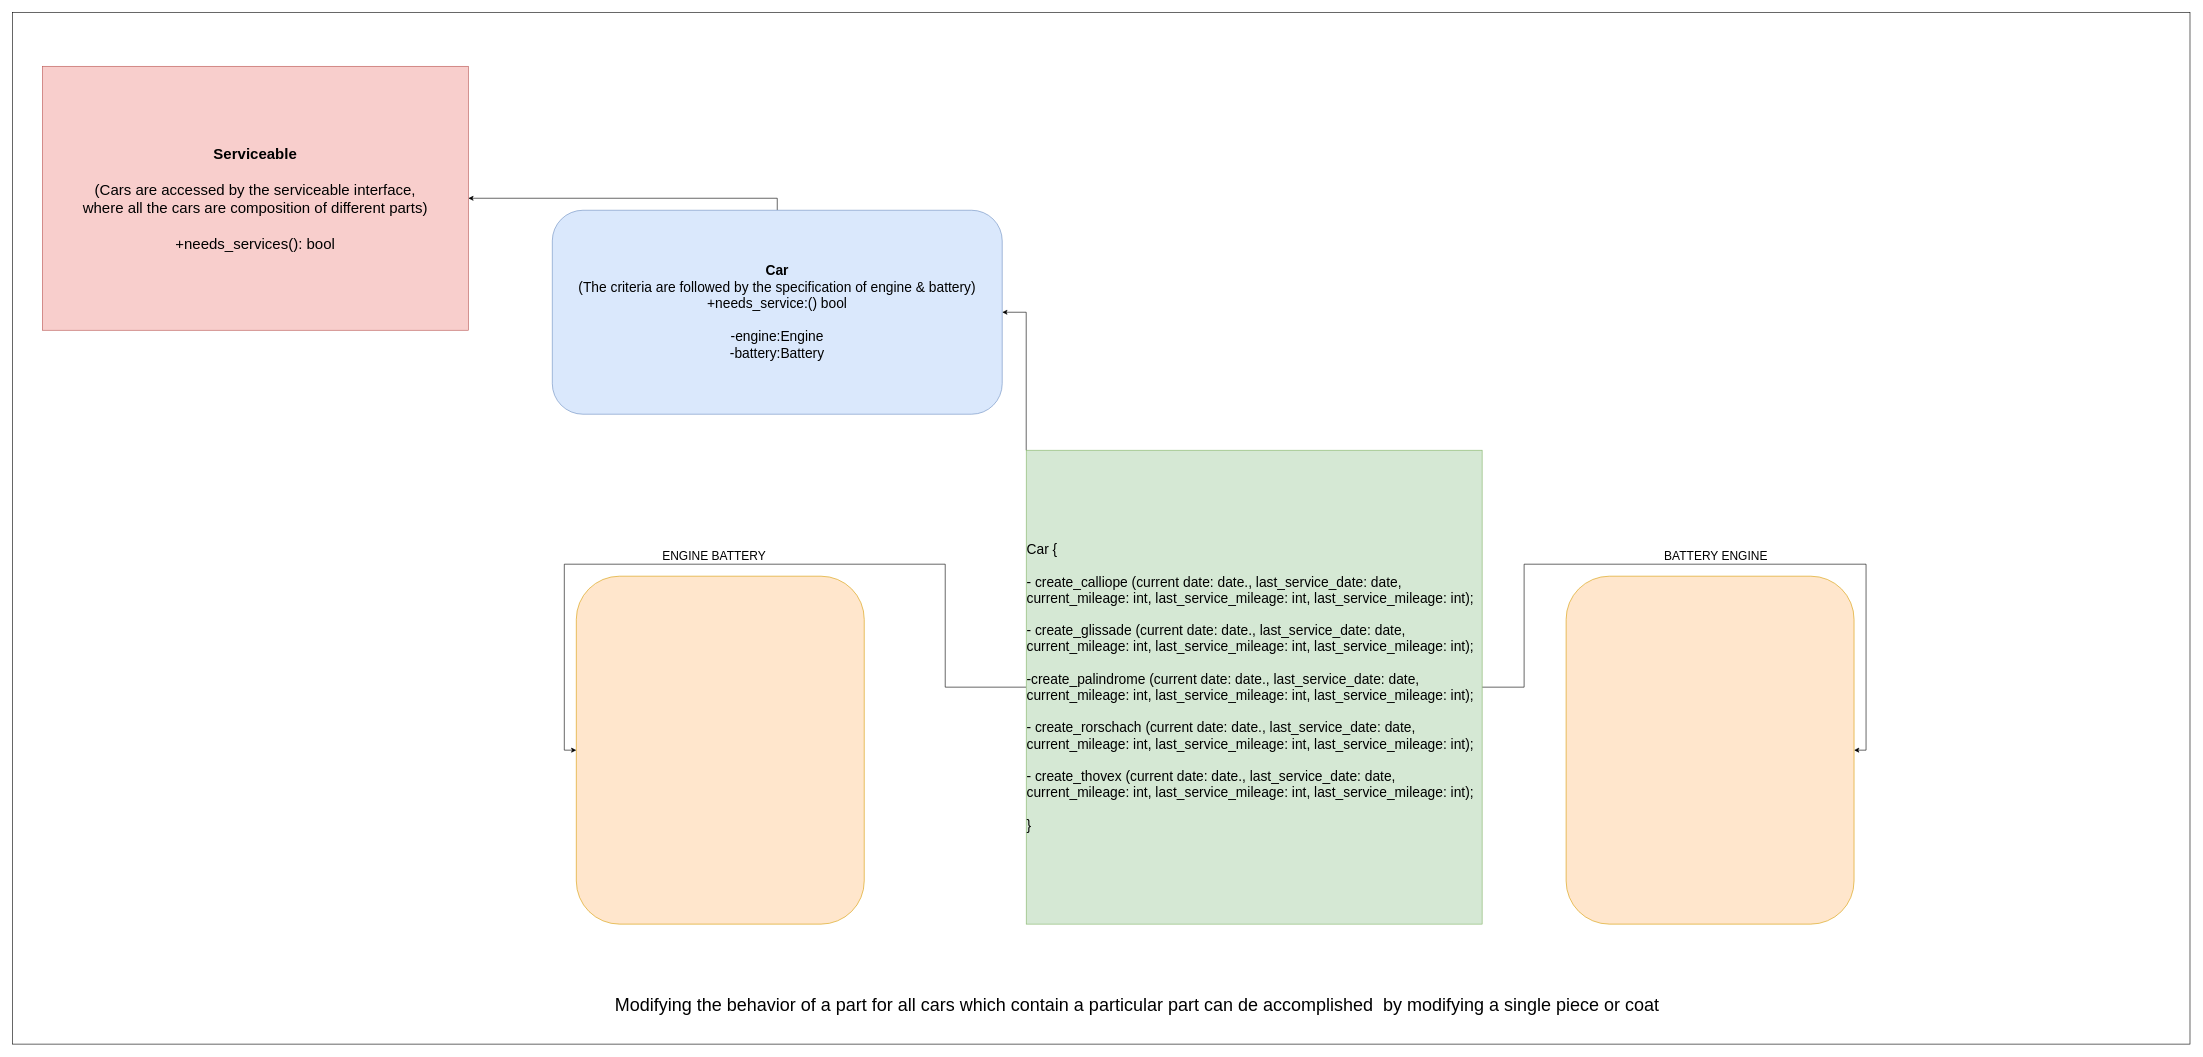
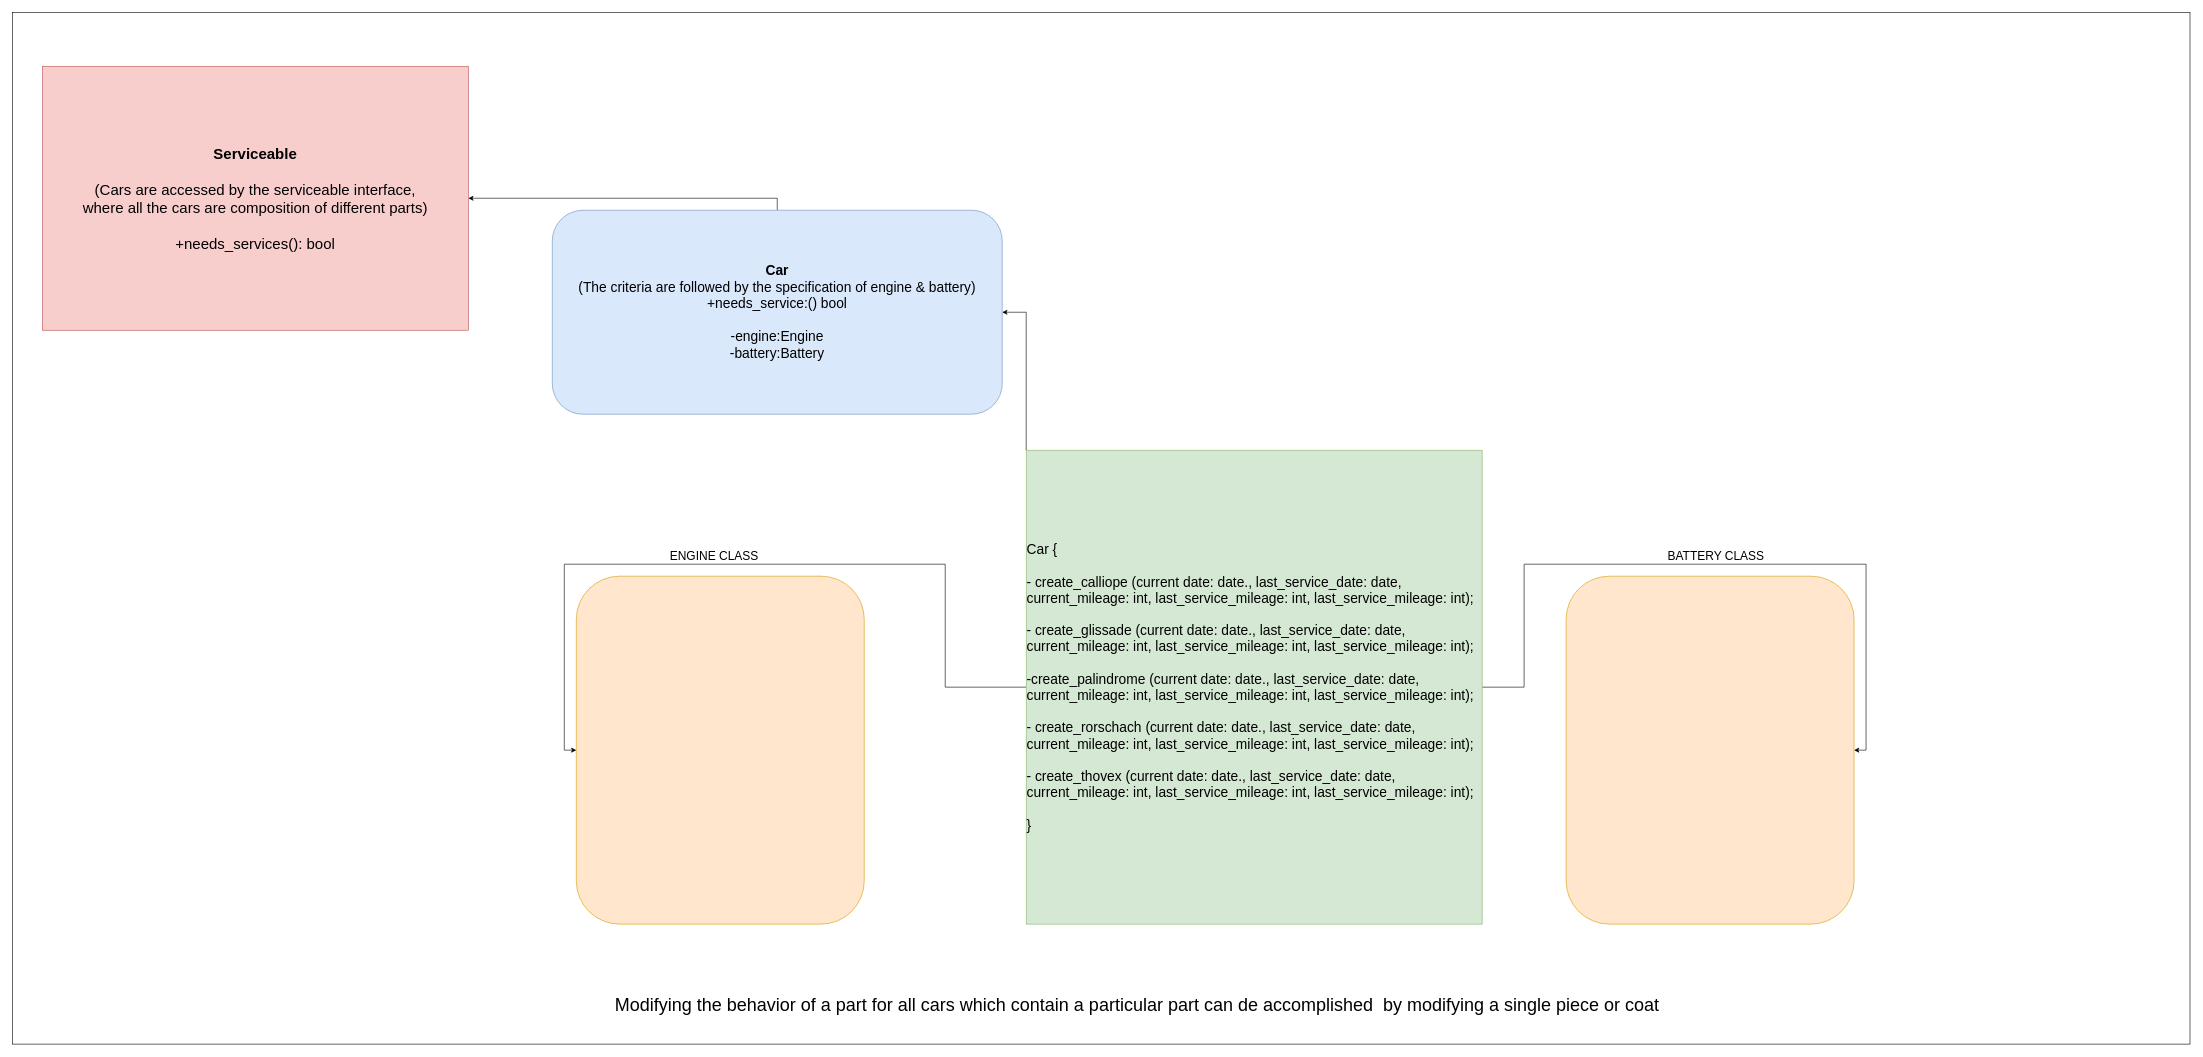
node "ENGINE BATTERY": label "ENGINE BATTERY" -> "ENGINE CLASS"
node "BATTERY ENGINE": label "BATTERY ENGINE" -> "BATTERY CLASS"
